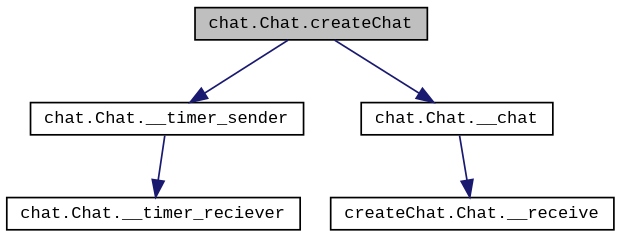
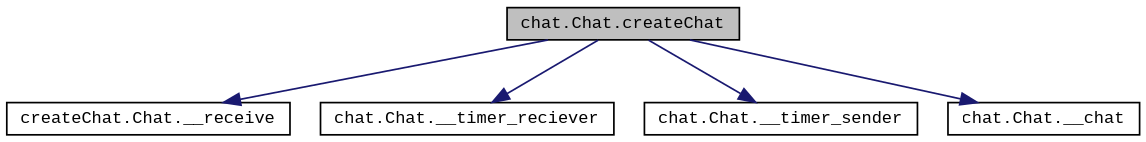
edge "chat.Chat.__timer_sender" -> "chat.Chat.__timer_reciever": now "chat.Chat.createChat" -> "chat.Chat.__timer_reciever"
edge "chat.Chat.__chat" -> "createChat.Chat.__receive": now "chat.Chat.createChat" -> "createChat.Chat.__receive"
